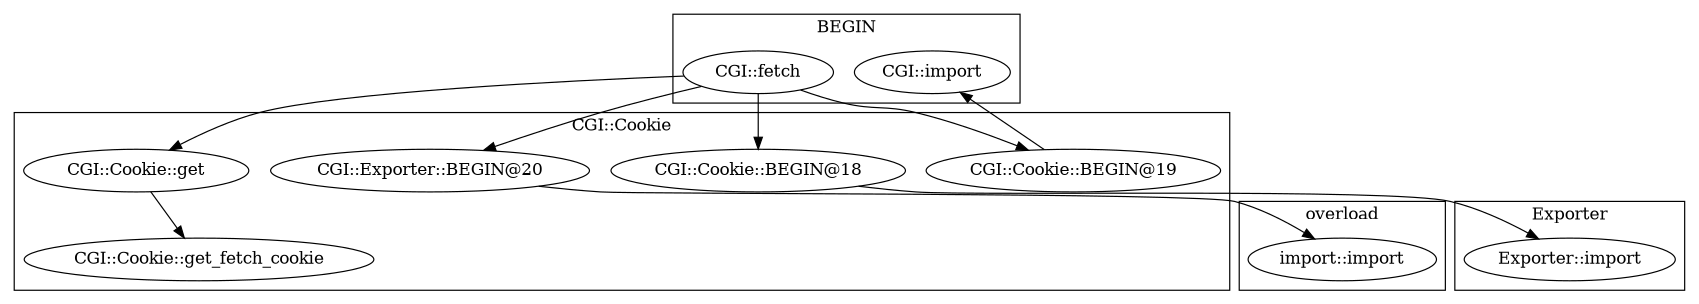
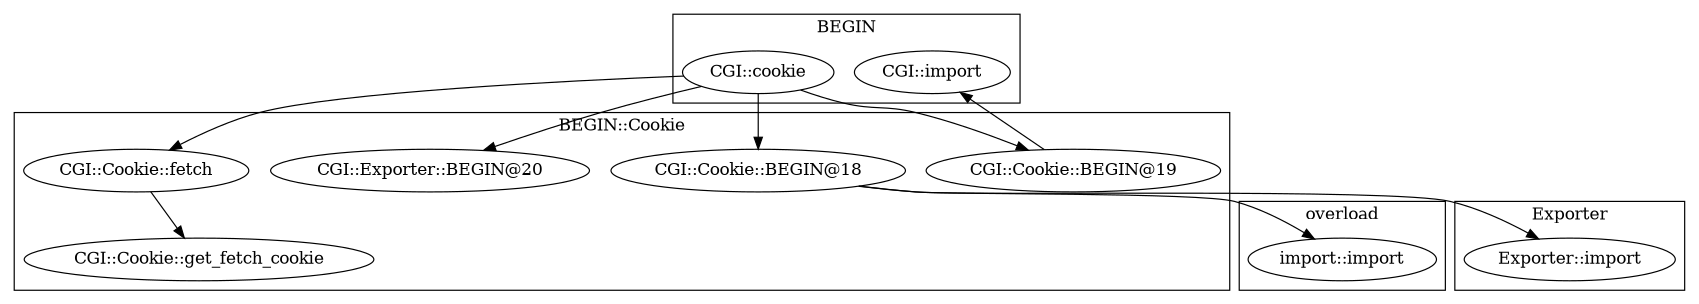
node "CGI::fetch": label "CGI::fetch" -> "CGI::cookie"
cluster "CGI::Cookie": label "CGI::Cookie" -> "BEGIN::Cookie"
node "CGI::Cookie::get": label "CGI::Cookie::get" -> "CGI::Cookie::fetch"
edge "CGI::Exporter::BEGIN@20" -> "import::import": now "CGI::Cookie::BEGIN@18" -> "import::import"
